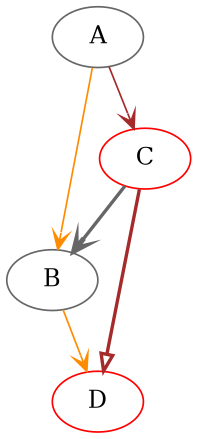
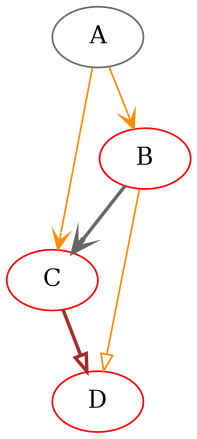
edge "A" -> "C": color brown -> darkorange
edge "C" -> "B": reversed
node "B": color gray40 -> red
edge "B" -> "D": arrowhead vee -> onormal
